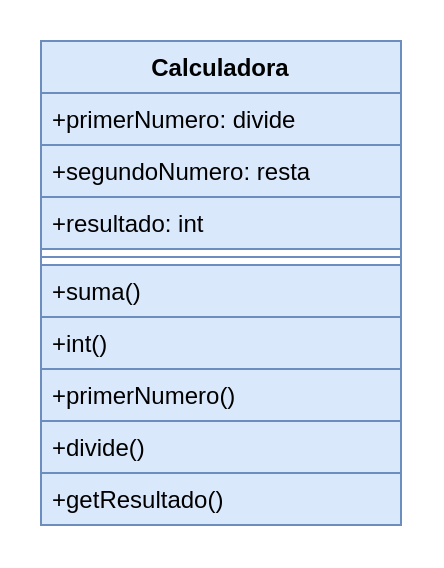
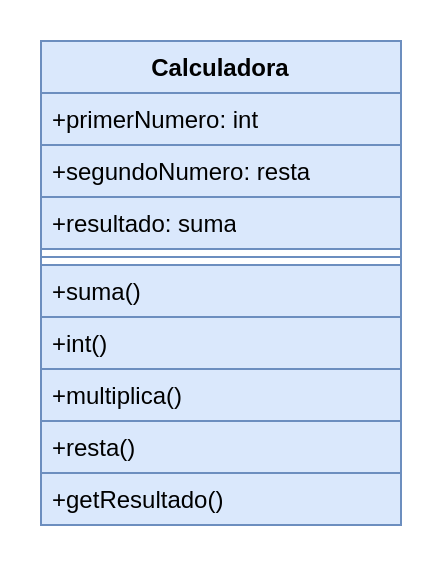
node "+primerNumero: divide": label "+primerNumero: divide" -> "+primerNumero: int"
node "+resultado: int": label "+resultado: int" -> "+resultado: suma"
node "+primerNumero()": label "+primerNumero()" -> "+multiplica()"
node "+divide()": label "+divide()" -> "+resta()"
